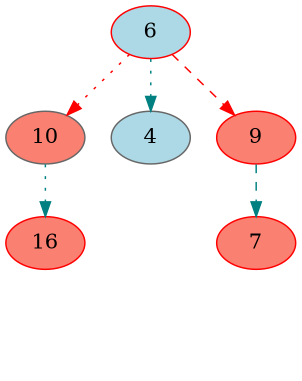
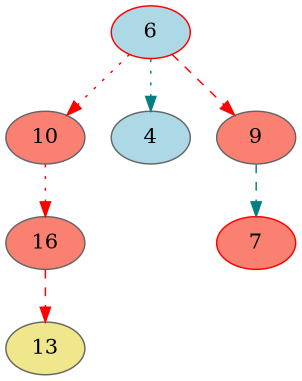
node "9": color red -> gray40
edge "10" -> "16": color teal -> red
node "16": color red -> gray40
node "13": added
